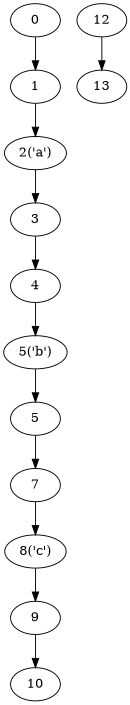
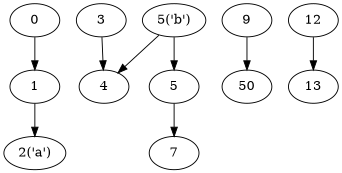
edge "2('a')" -> "3": removed
edge "4" -> "5('b')": reversed
node "8('c')": removed
node "10": label "10" -> "50"
